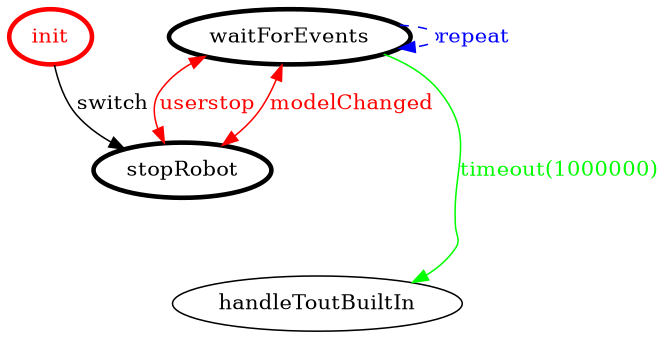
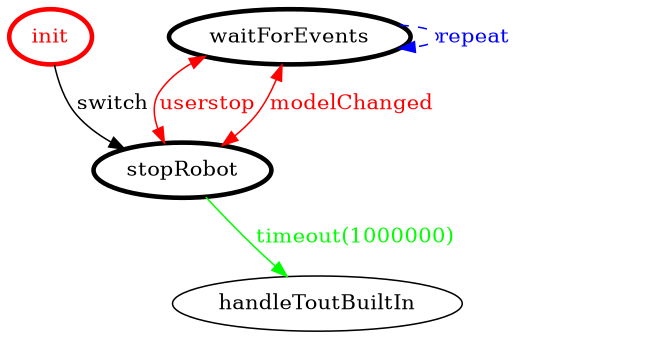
edge "waitForEvents" -> "handleToutBuiltIn": now "stopRobot" -> "handleToutBuiltIn"
